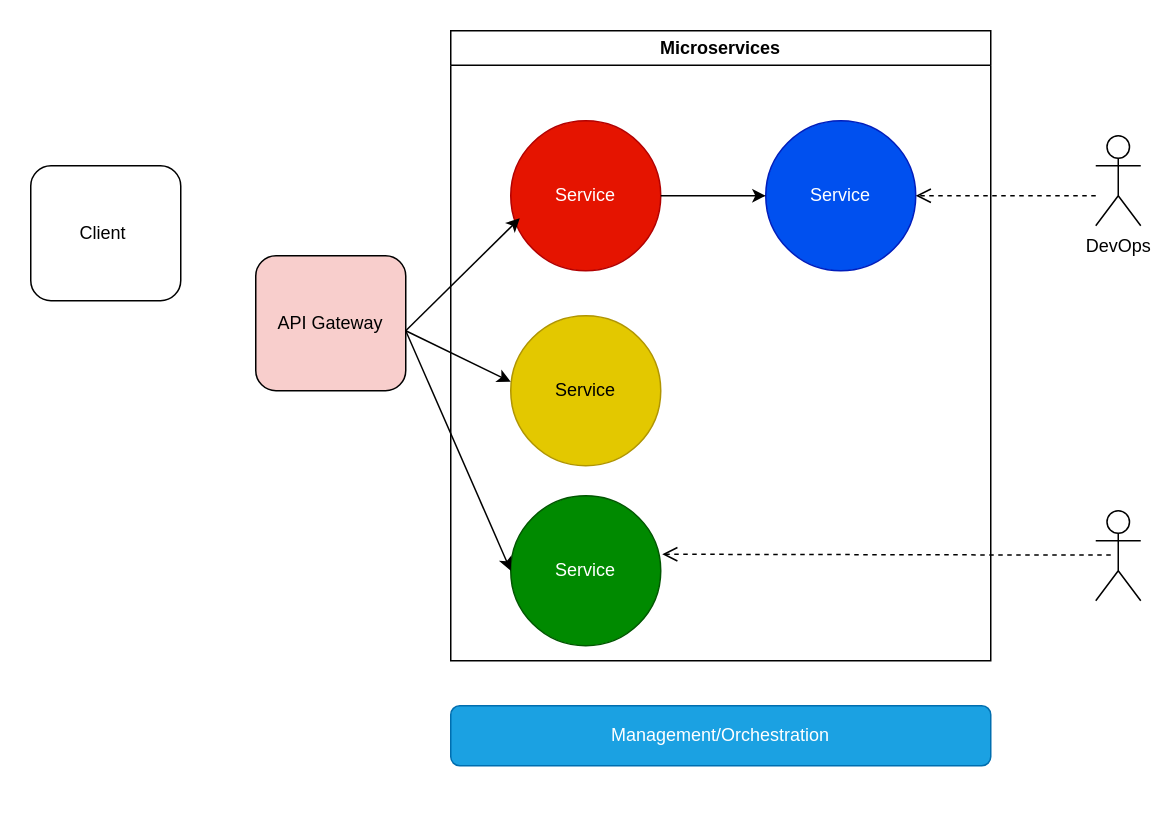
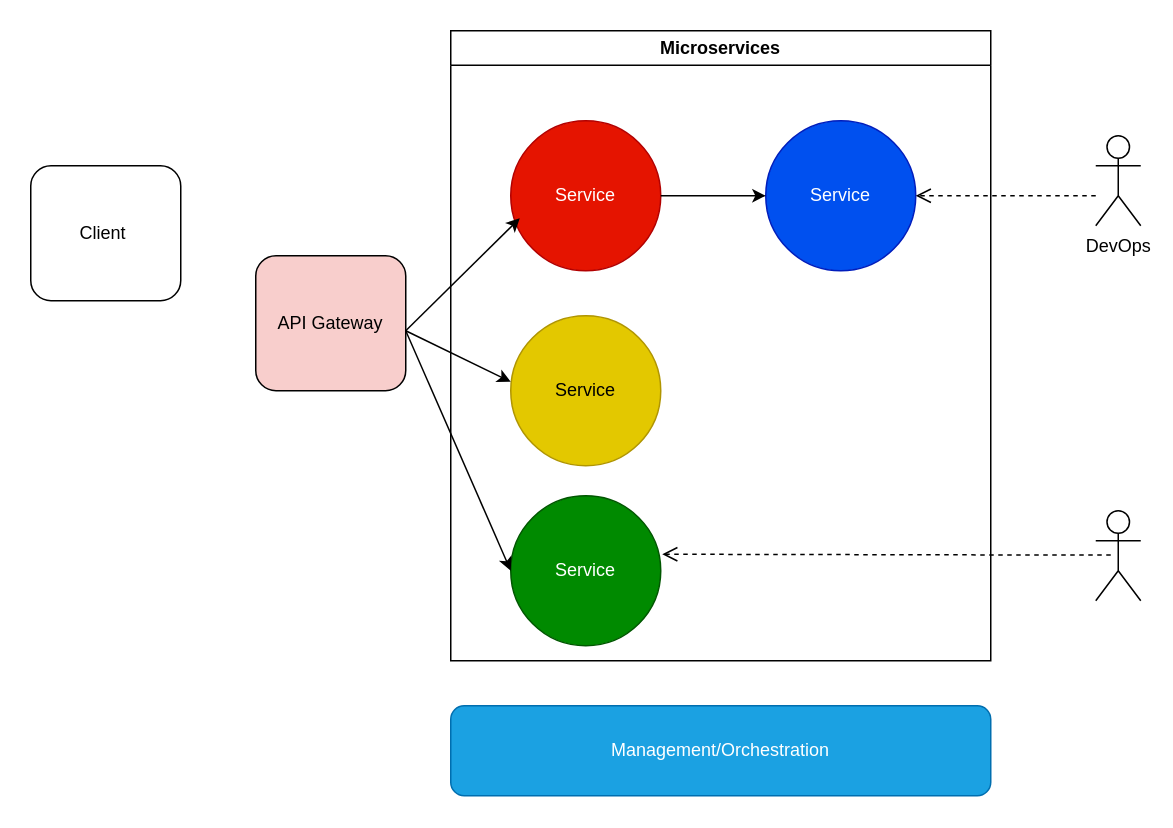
node "Management/Orchestration": size 540x60 -> 540x90
